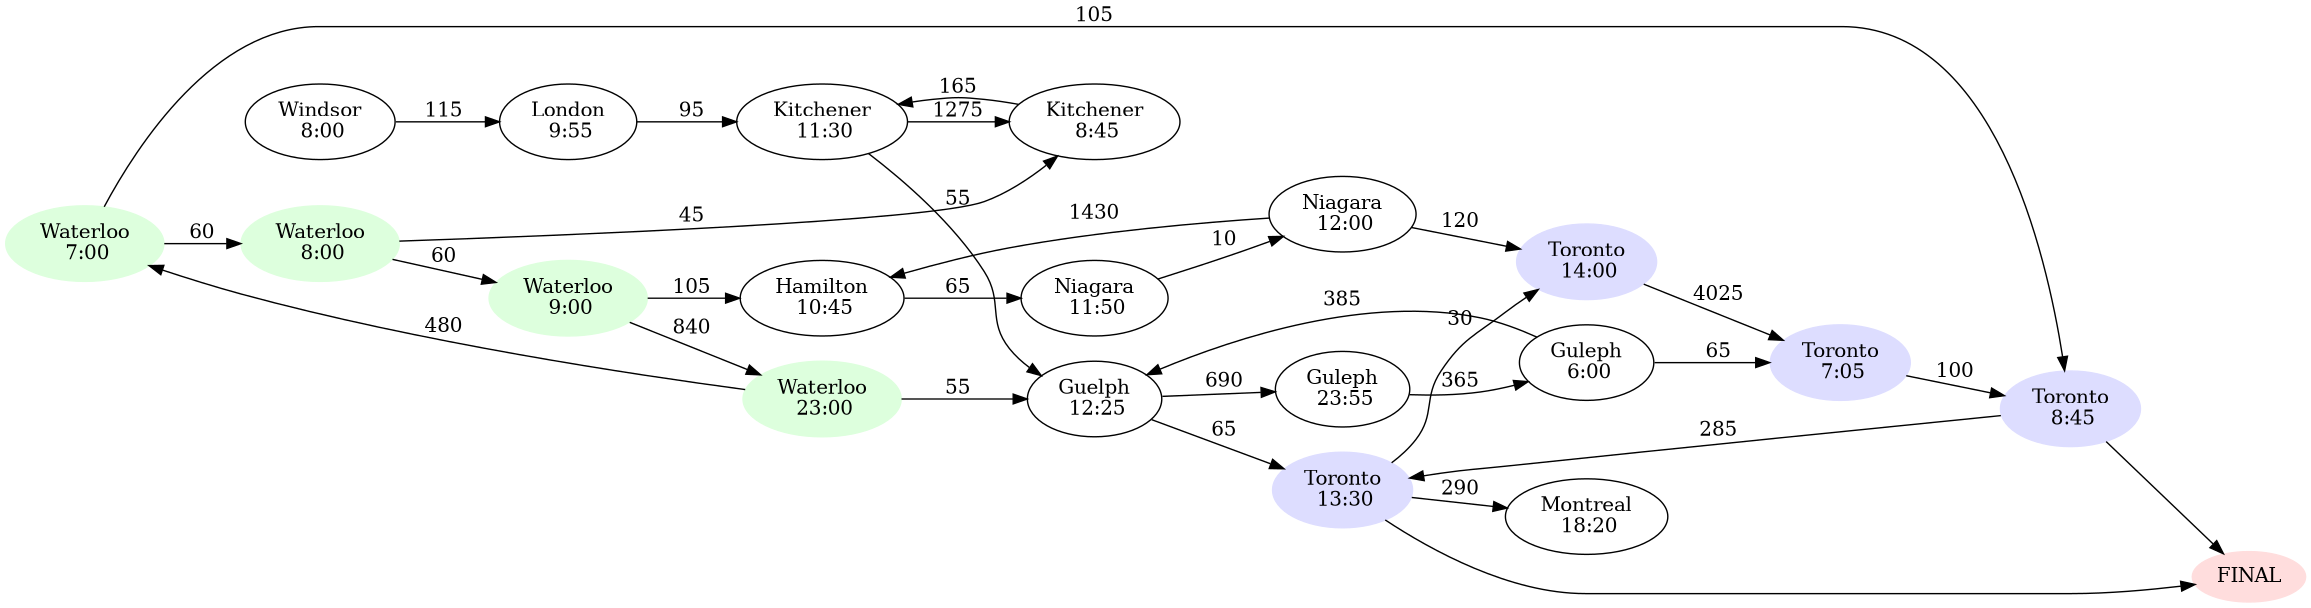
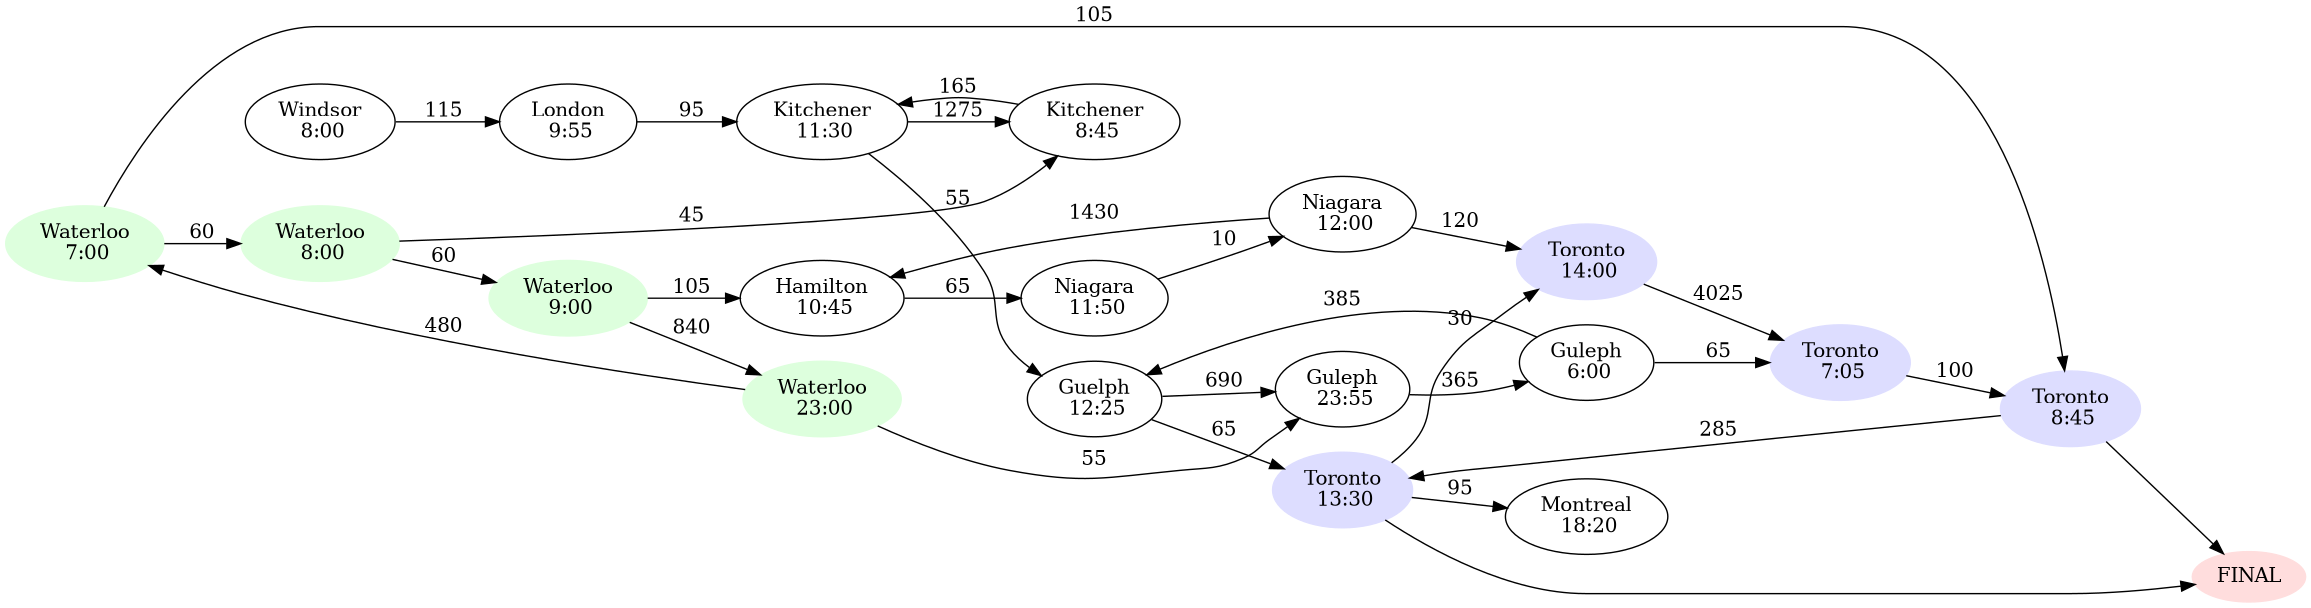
edge "Waterloo 23:00" -> "Guelph 12:25": now "Waterloo 23:00" -> "Guleph 23:55"
edge "Toronto 13:30" -> "Montreal 18:20": label "290" -> "95"
